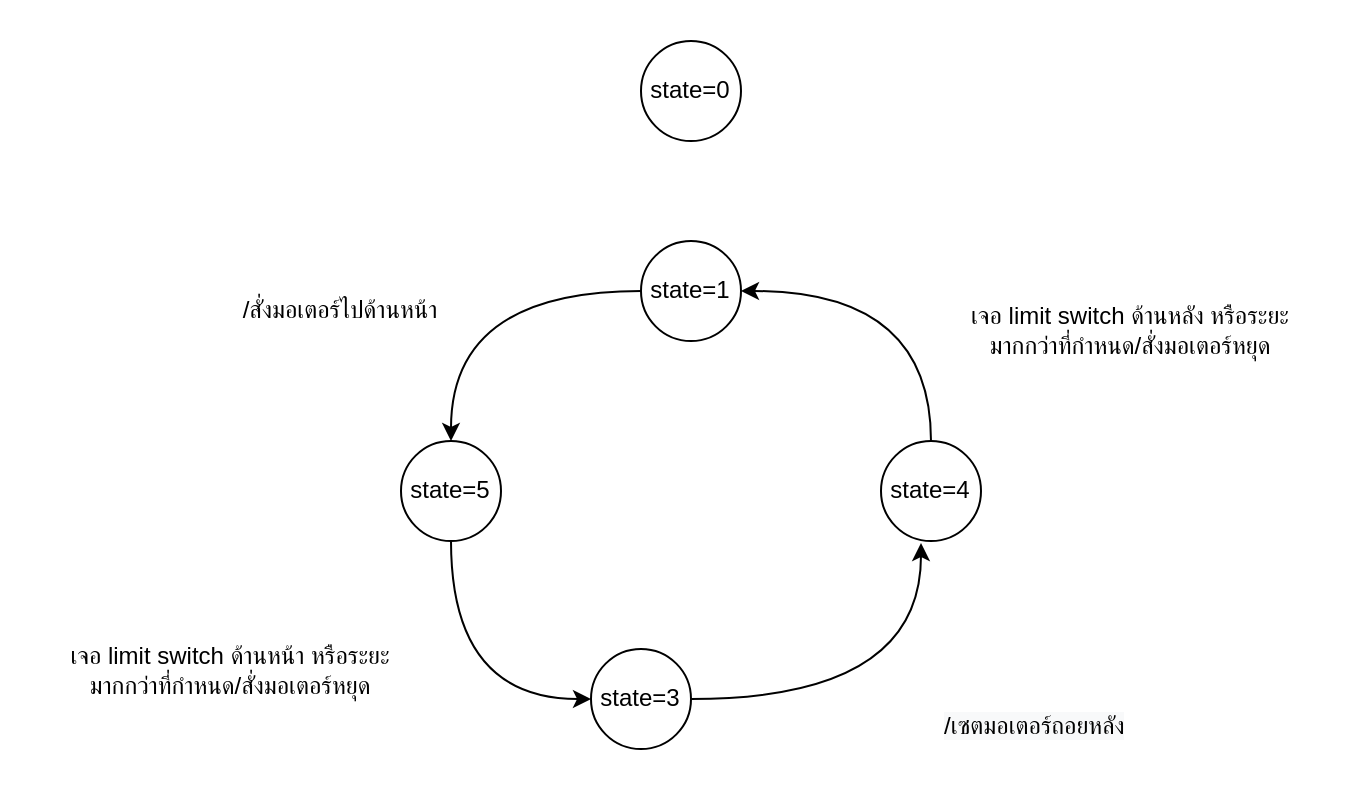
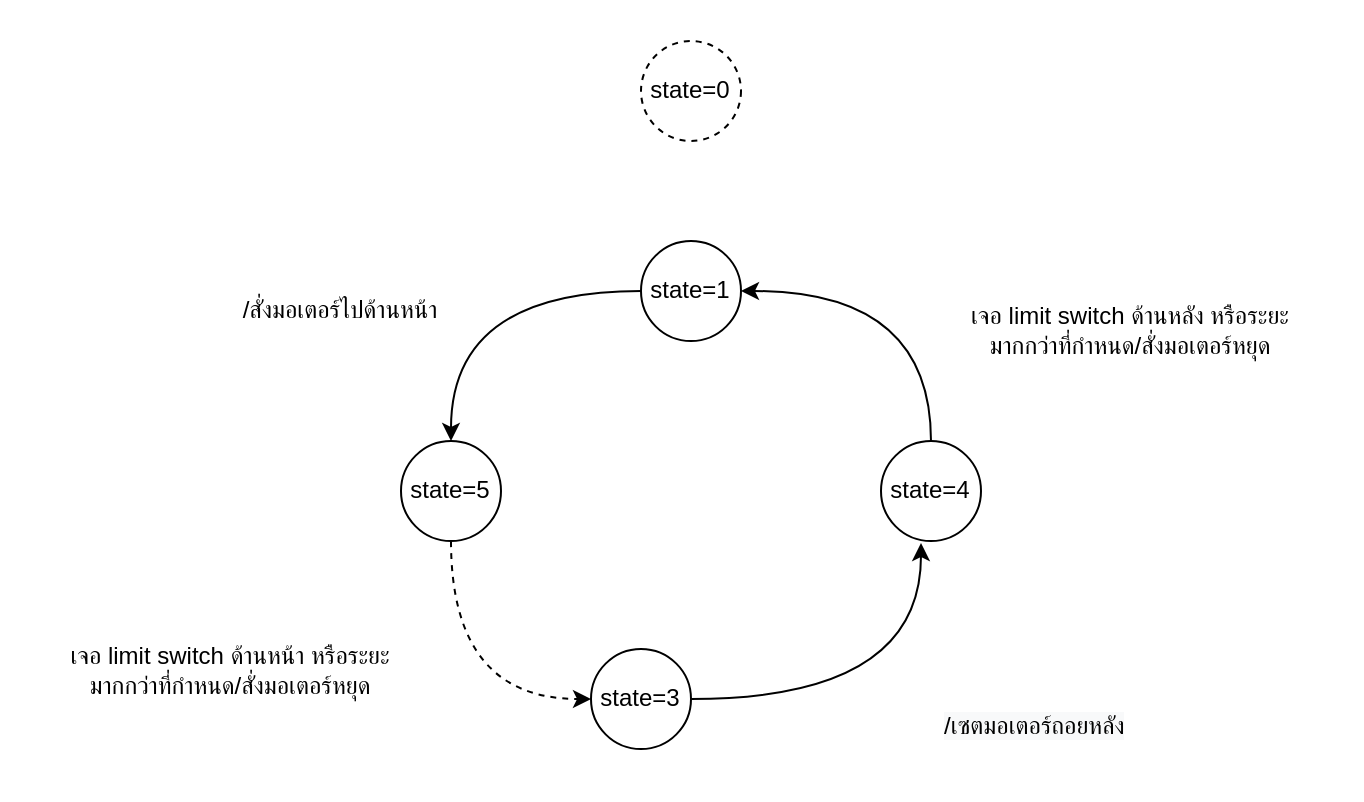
node "state=0": style solid -> dashed
edge "state=5" -> "state=3": style solid -> dashed
